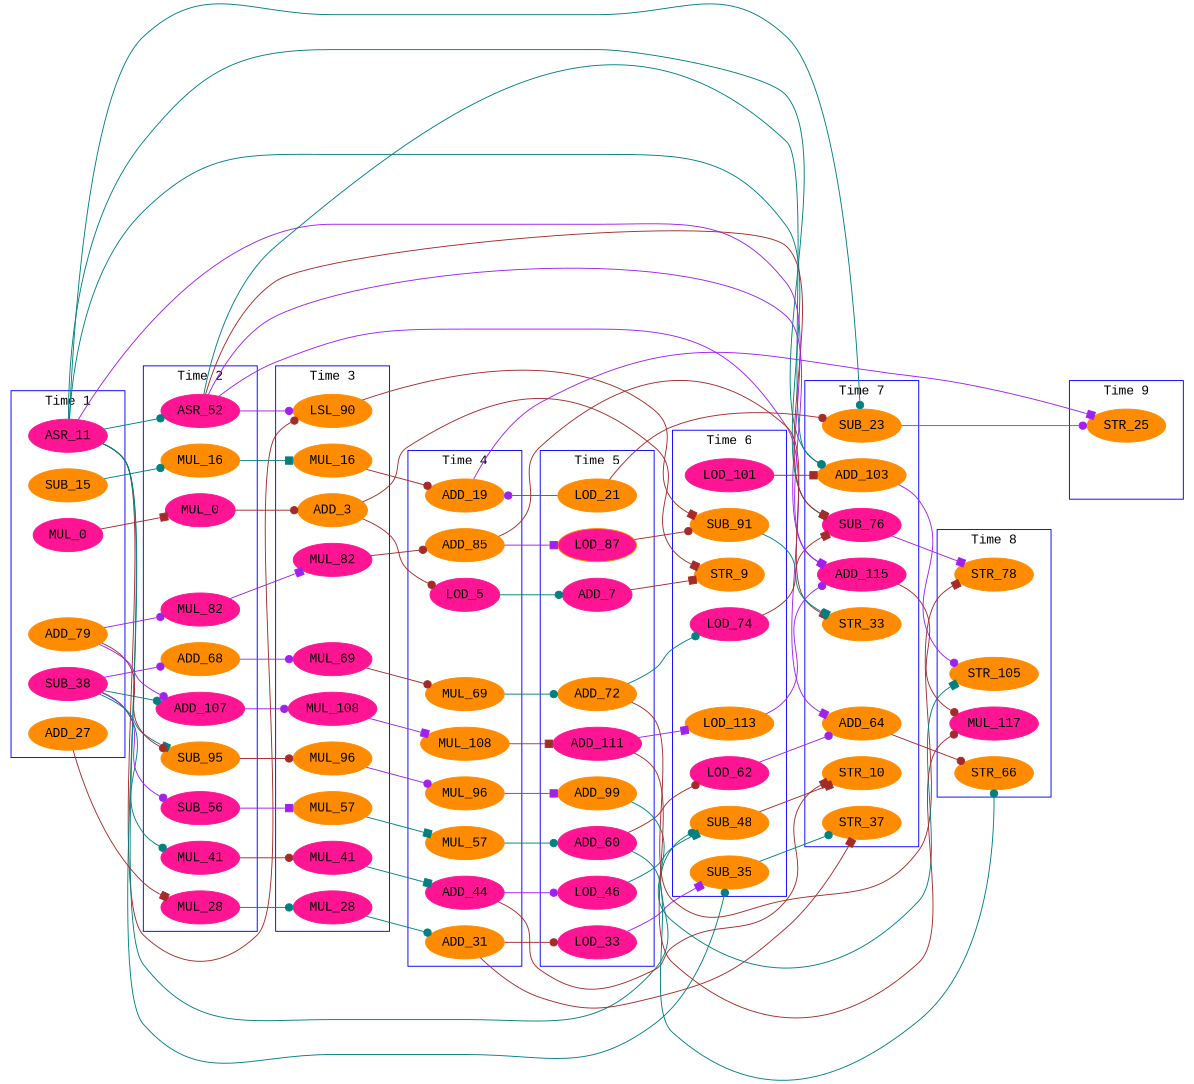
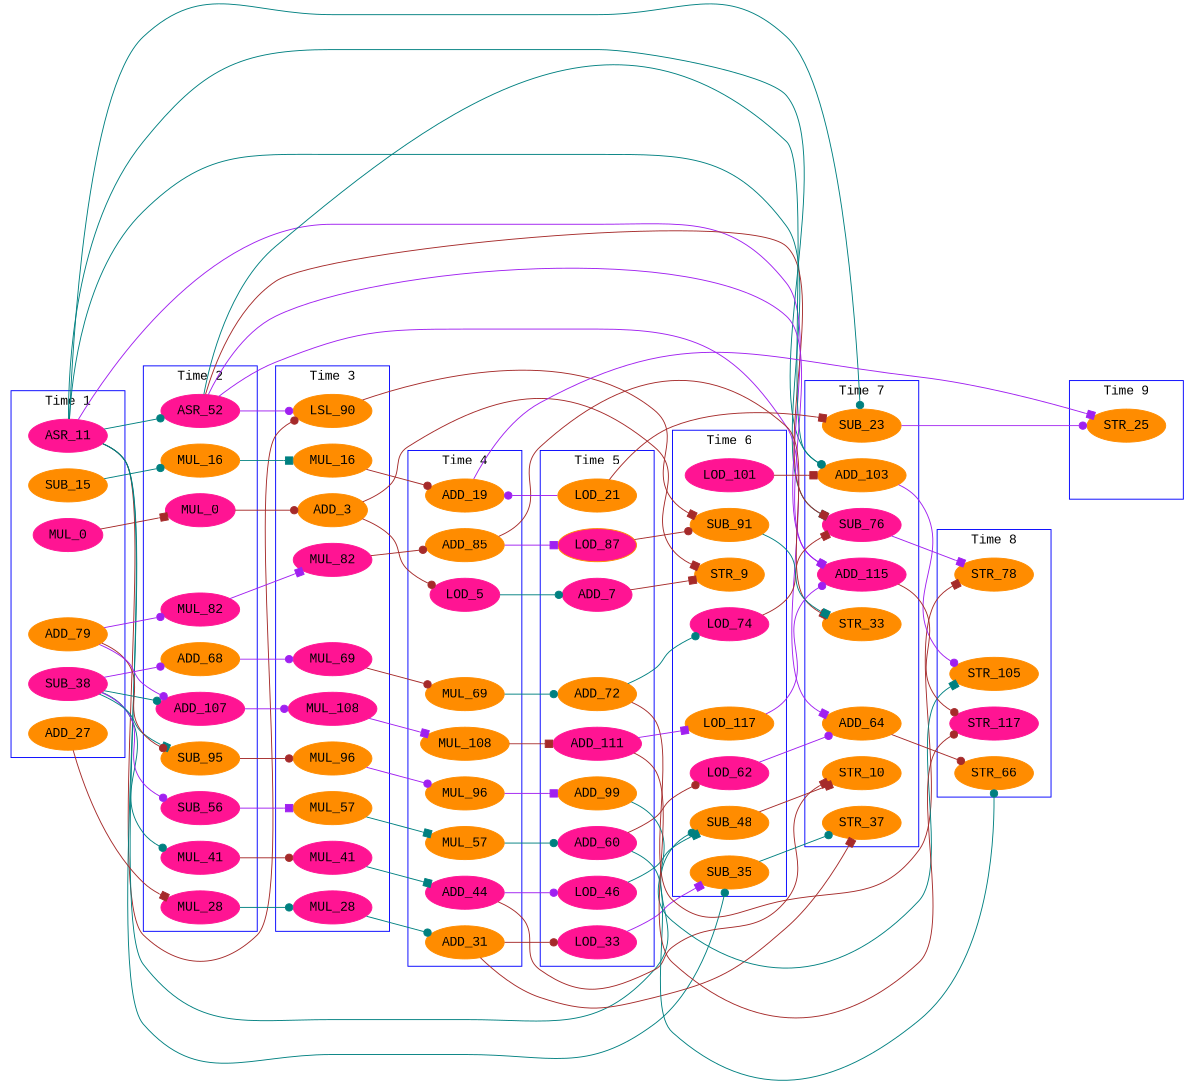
edge "LOD_21" -> "SUB_23": arrowhead dot -> box
node "LOD_113": label "LOD_113" -> "LOD_117"
node "MUL_117": label "MUL_117" -> "STR_117"
